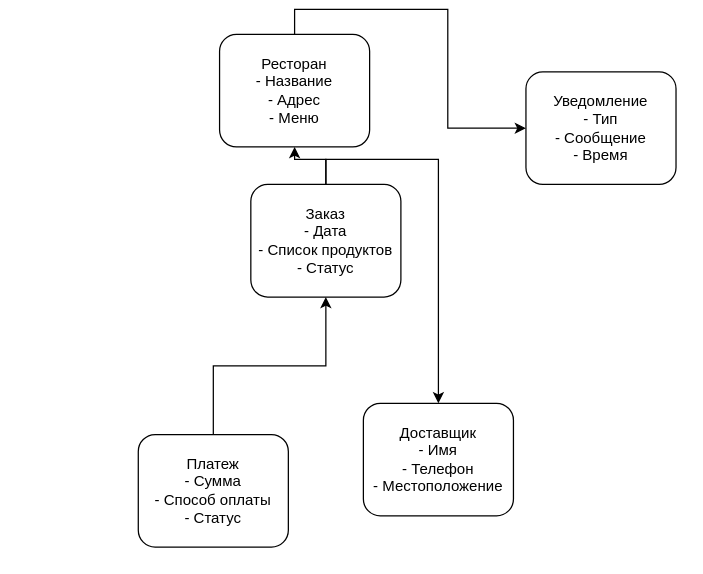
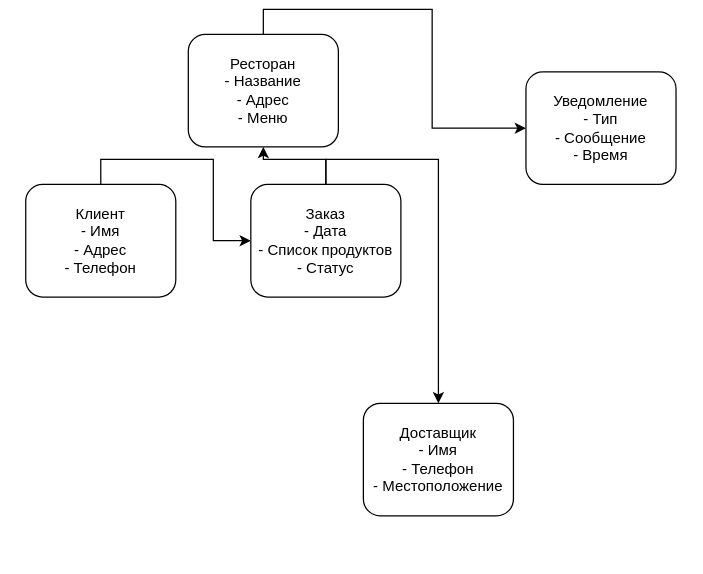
node "Ресторан - Название - Адрес - Меню": moved (294, 91) -> (263, 91)
edge "Клиент - Имя - Адрес - Телефон" -> "Заказ - Дата - Список продуктов - Статус": added
node "Клиент - Имя - Адрес - Телефон": added
edge "Платеж - Сумма - Способ оплаты - Статус" -> "Заказ - Дата - Список продуктов - Статус": removed
node "Платеж - Сумма - Способ оплаты - Статус": removed
